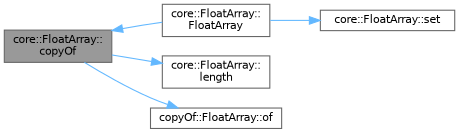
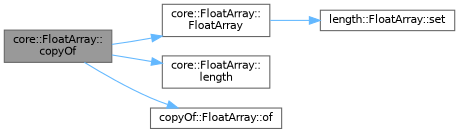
node "core::FloatArray::set": label "core::FloatArray::set" -> "length::FloatArray::set"
edge "core::FloatArray:: FloatArray" -> "core::FloatArray:: copyOf": reversed
